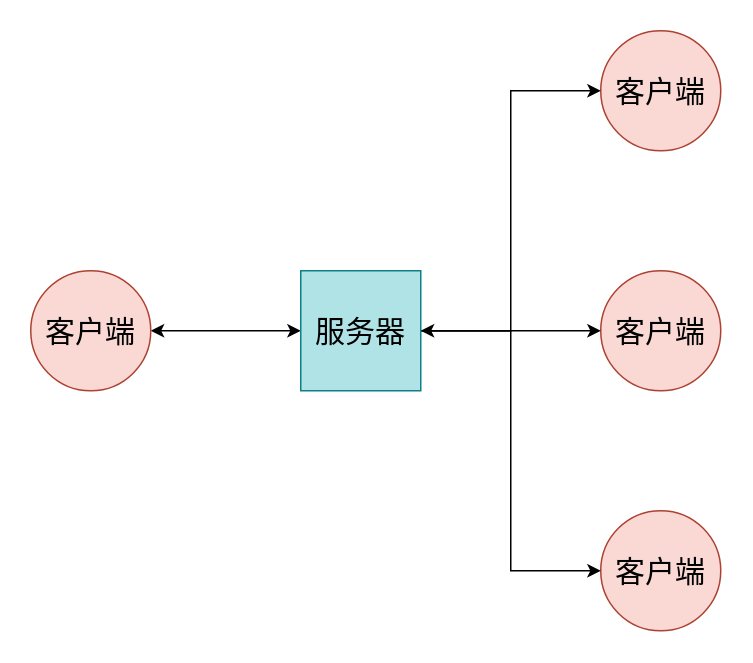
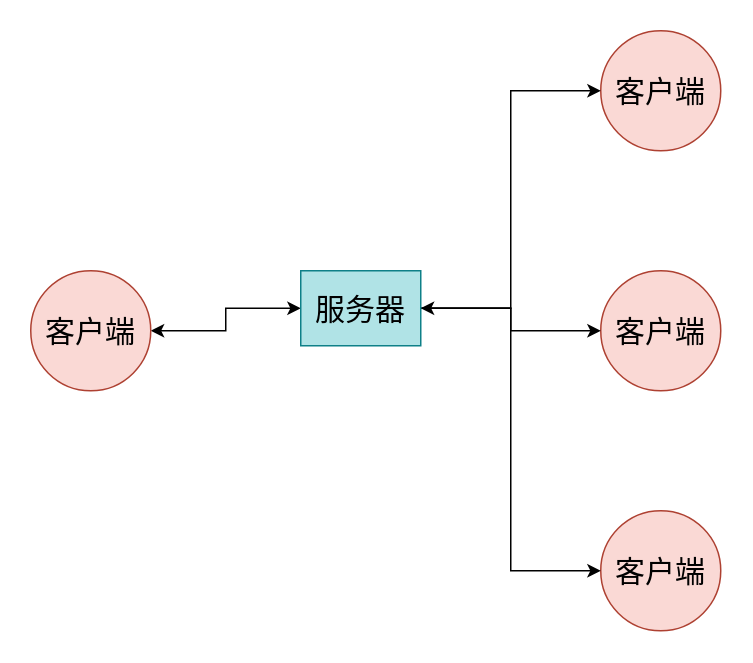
node "服务器": size 120x120 -> 120x75
